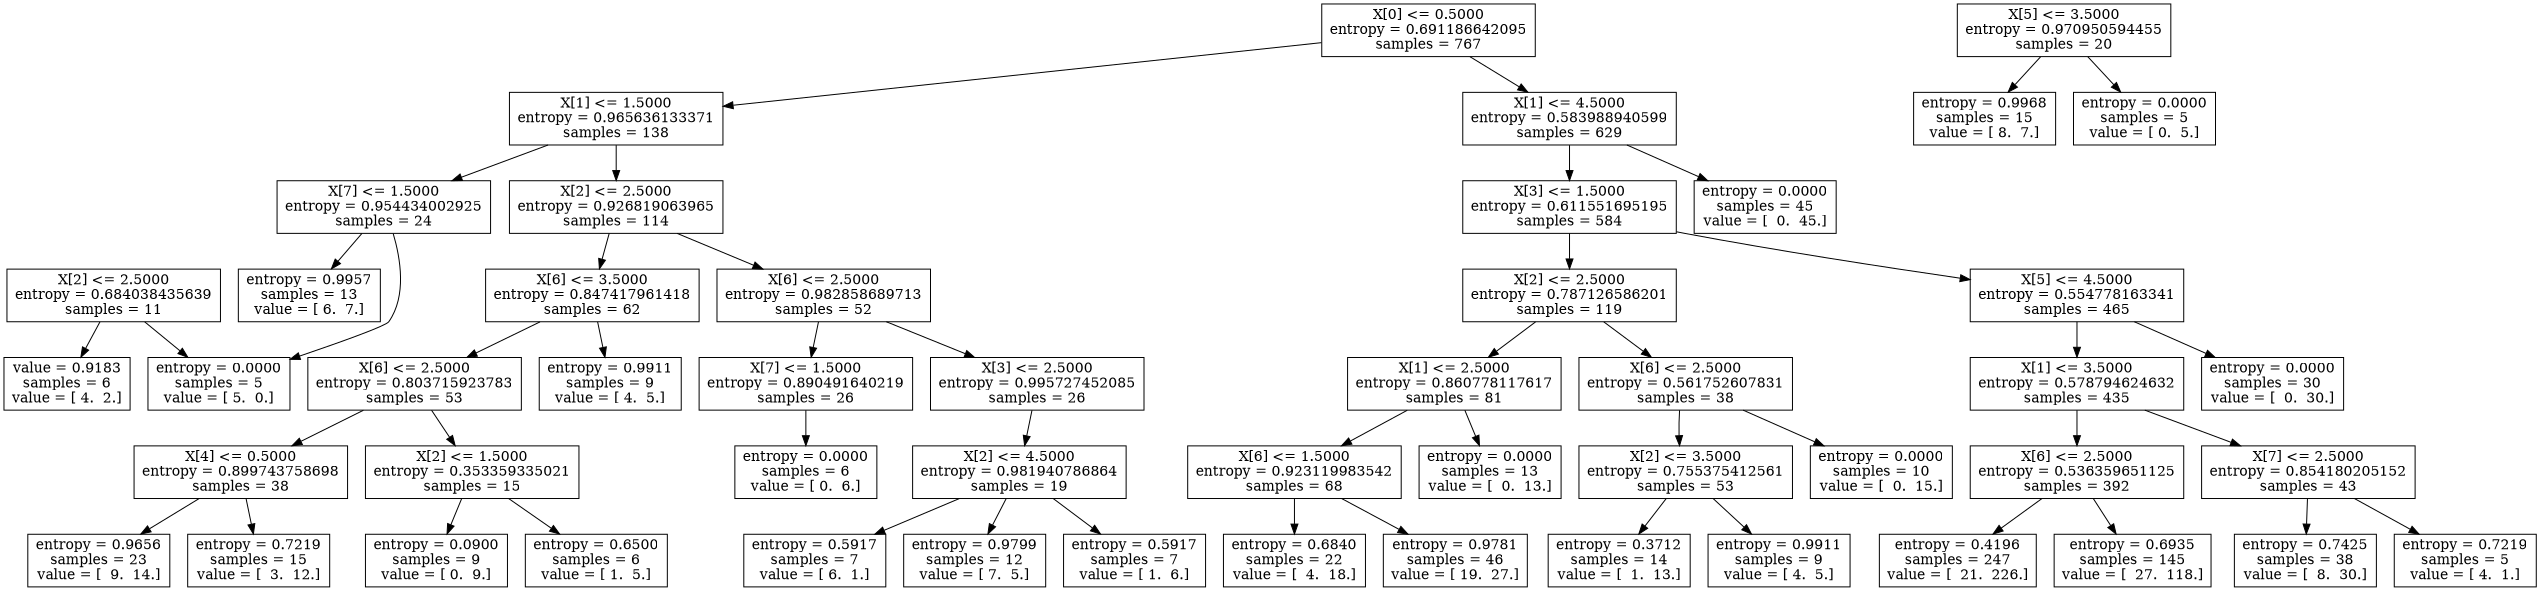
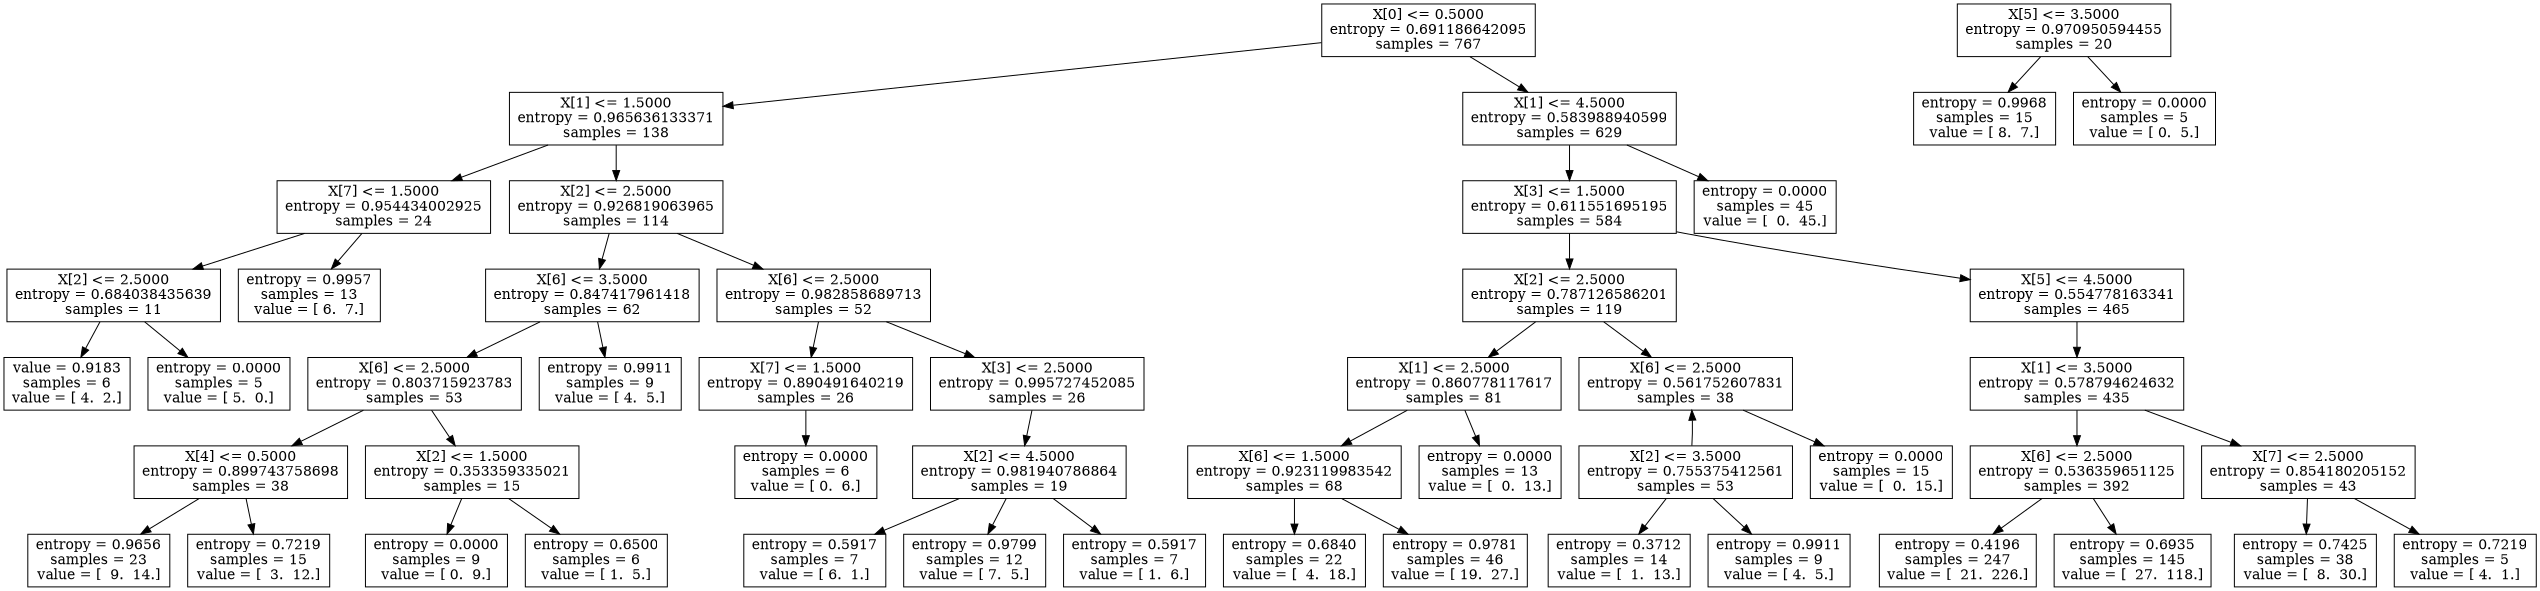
edge "X[7] <= 1.5000 entropy = 0.954434002925 samples = 24" -> "entropy = 0.0000 samples = 5 value = [ 5.  0.]": now "X[7] <= 1.5000 entropy = 0.954434002925 samples = 24" -> "X[2] <= 2.5000 entropy = 0.684038435639 samples = 11"
node "entropy = 0.0000 samples = 30 value = [  0.  30.]": removed
edge "X[6] <= 2.5000 entropy = 0.561752607831 samples = 38" -> "X[2] <= 3.5000 entropy = 0.755375412561 samples = 53": reversed
node "entropy = 0.0000 samples = 10 value = [  0.  15.]": label "entropy = 0.0000 samples = 10 value = [  0.  15.]" -> "entropy = 0.0000 samples = 15 value = [  0.  15.]"
node "entropy = 0.0900 samples = 9 value = [ 0.  9.]": label "entropy = 0.0900 samples = 9 value = [ 0.  9.]" -> "entropy = 0.0000 samples = 9 value = [ 0.  9.]"
